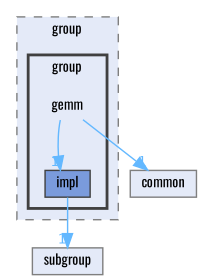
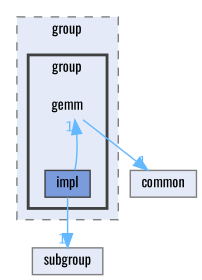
edge "gemm" -> "impl": reversed
